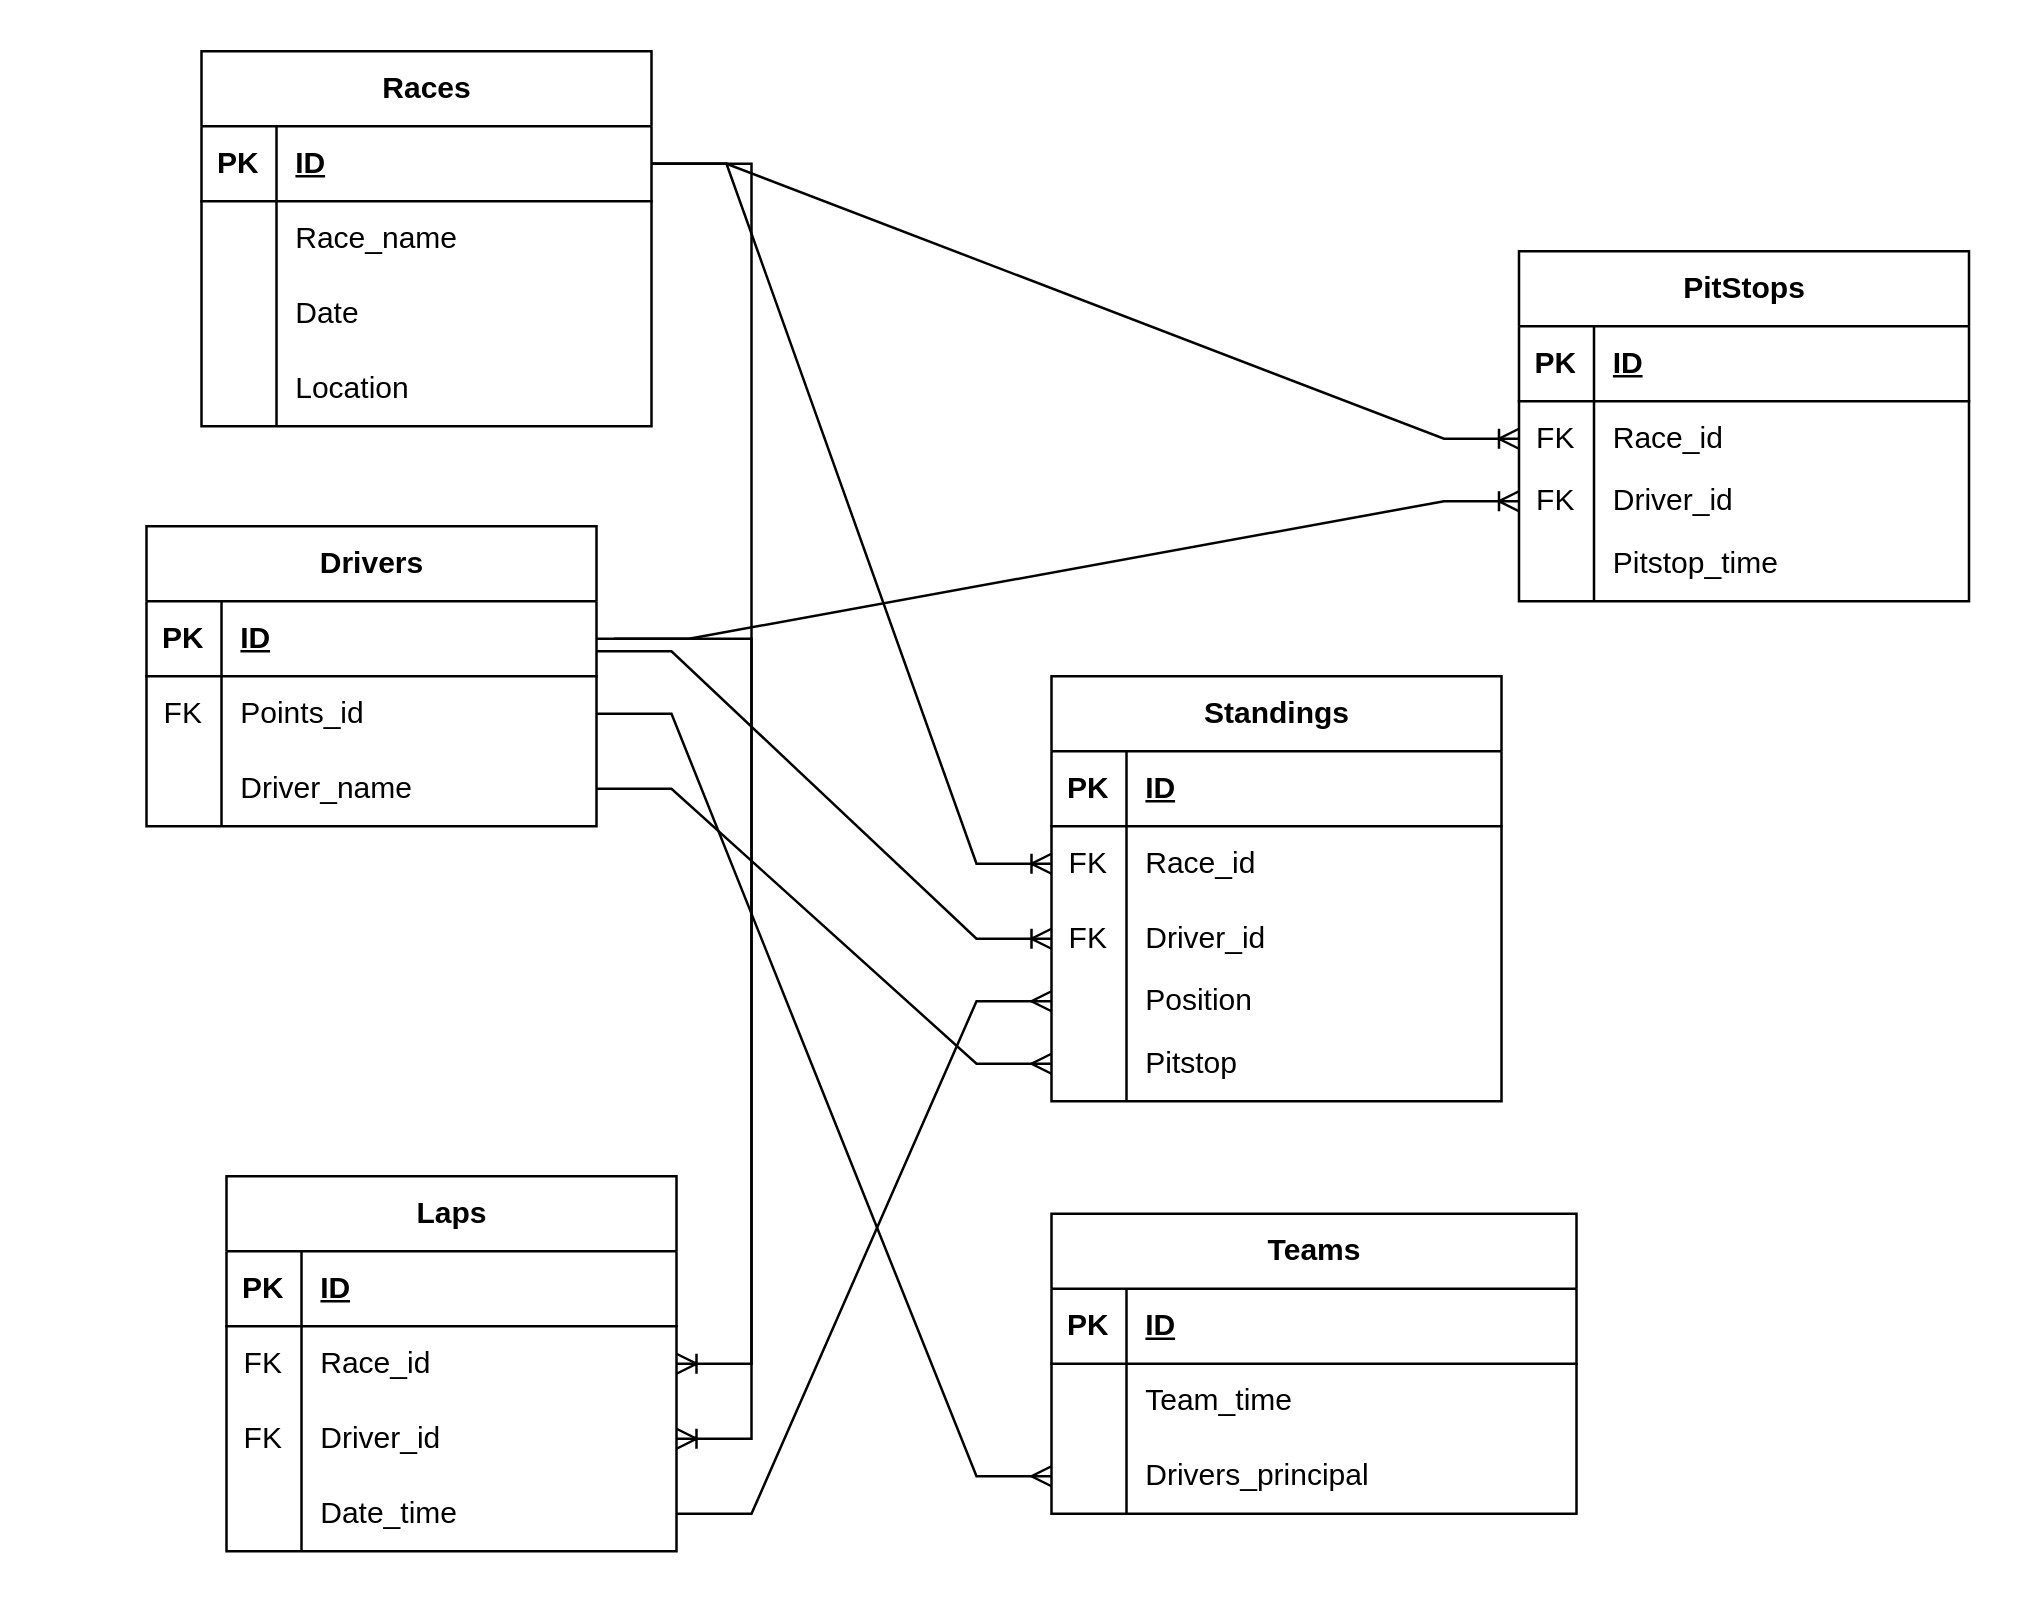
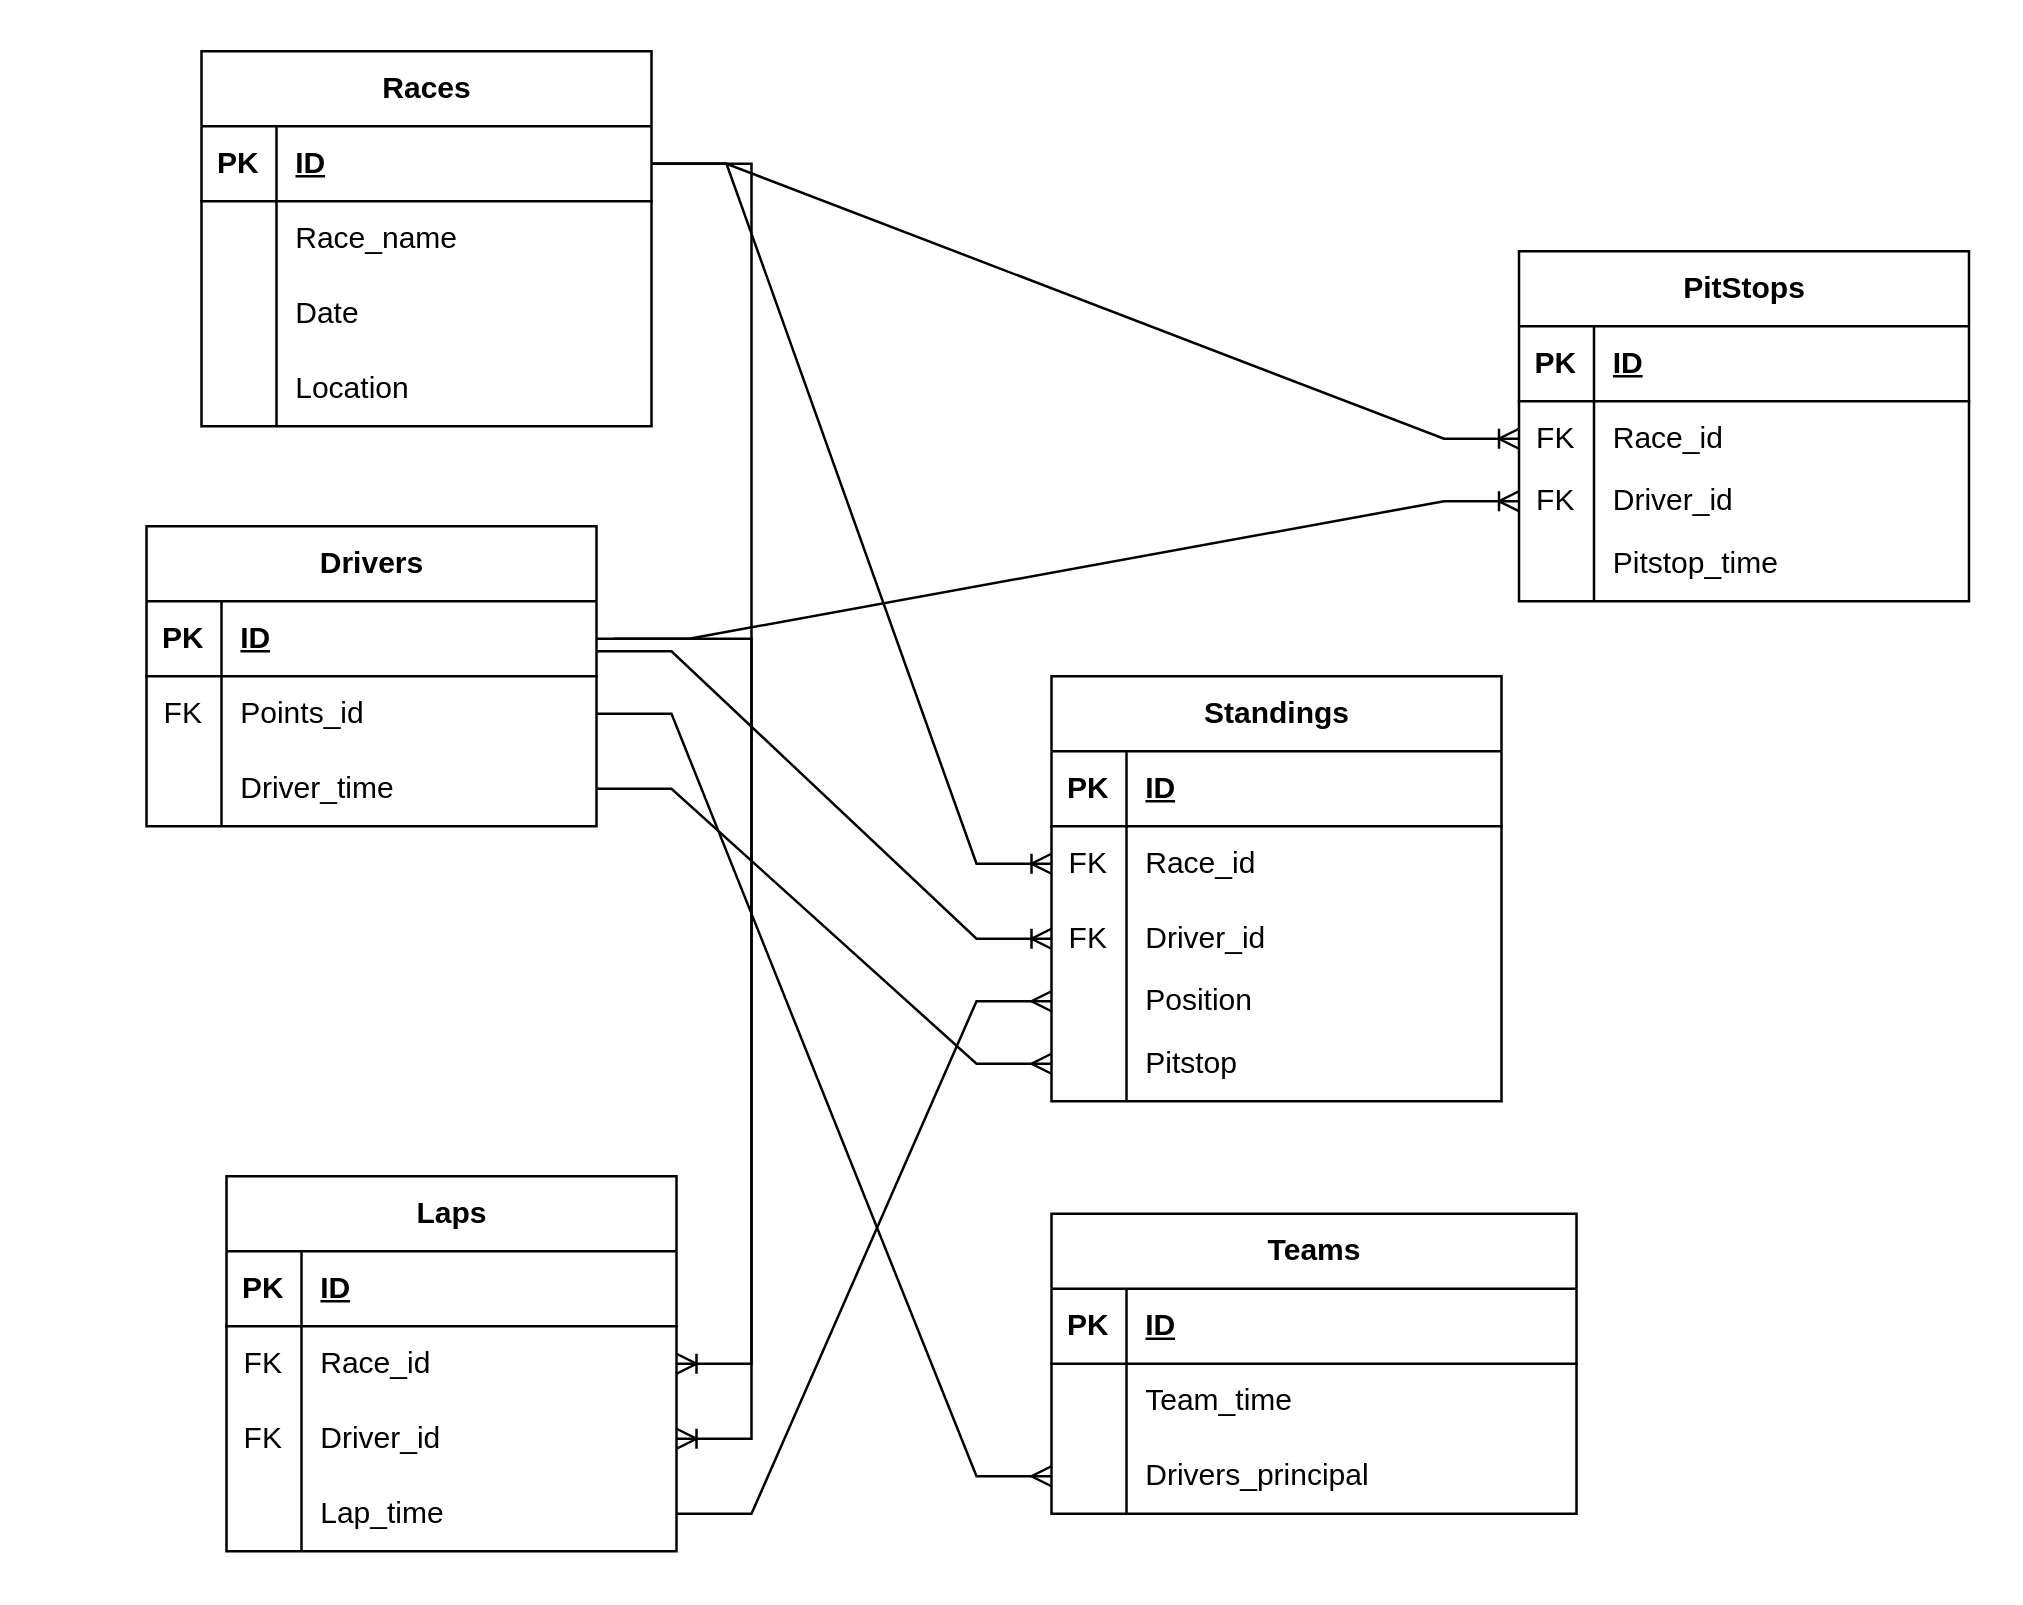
node "Driver_name": label "Driver_name" -> "Driver_time"
node "Date_time": label "Date_time" -> "Lap_time"
